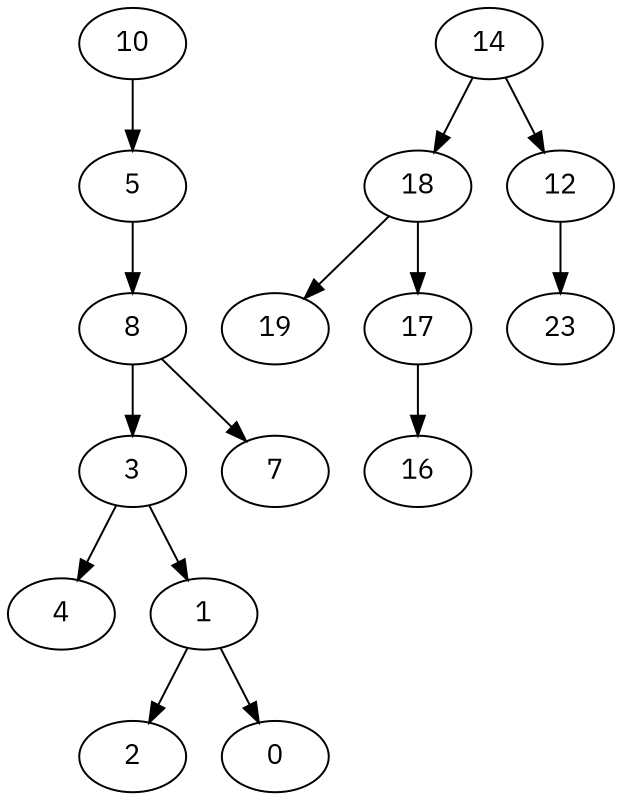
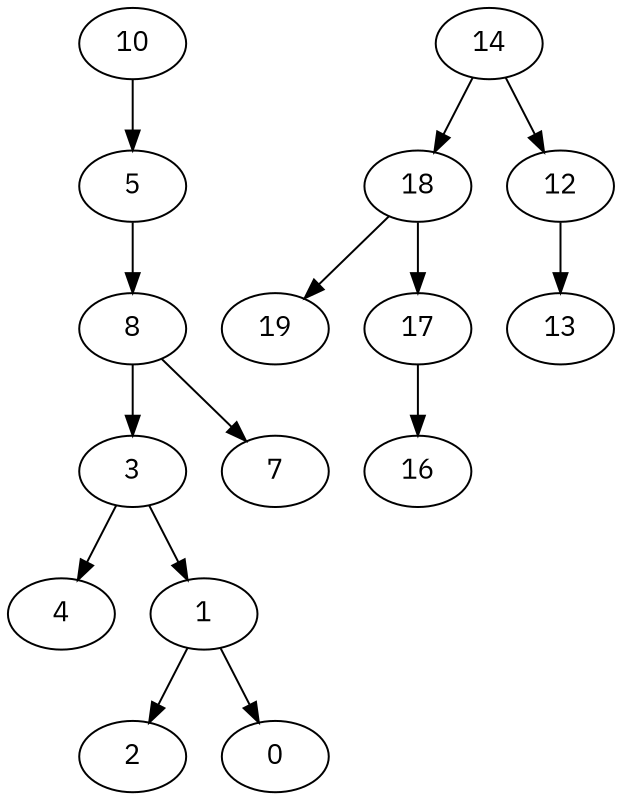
node "23": label "23" -> "13"
